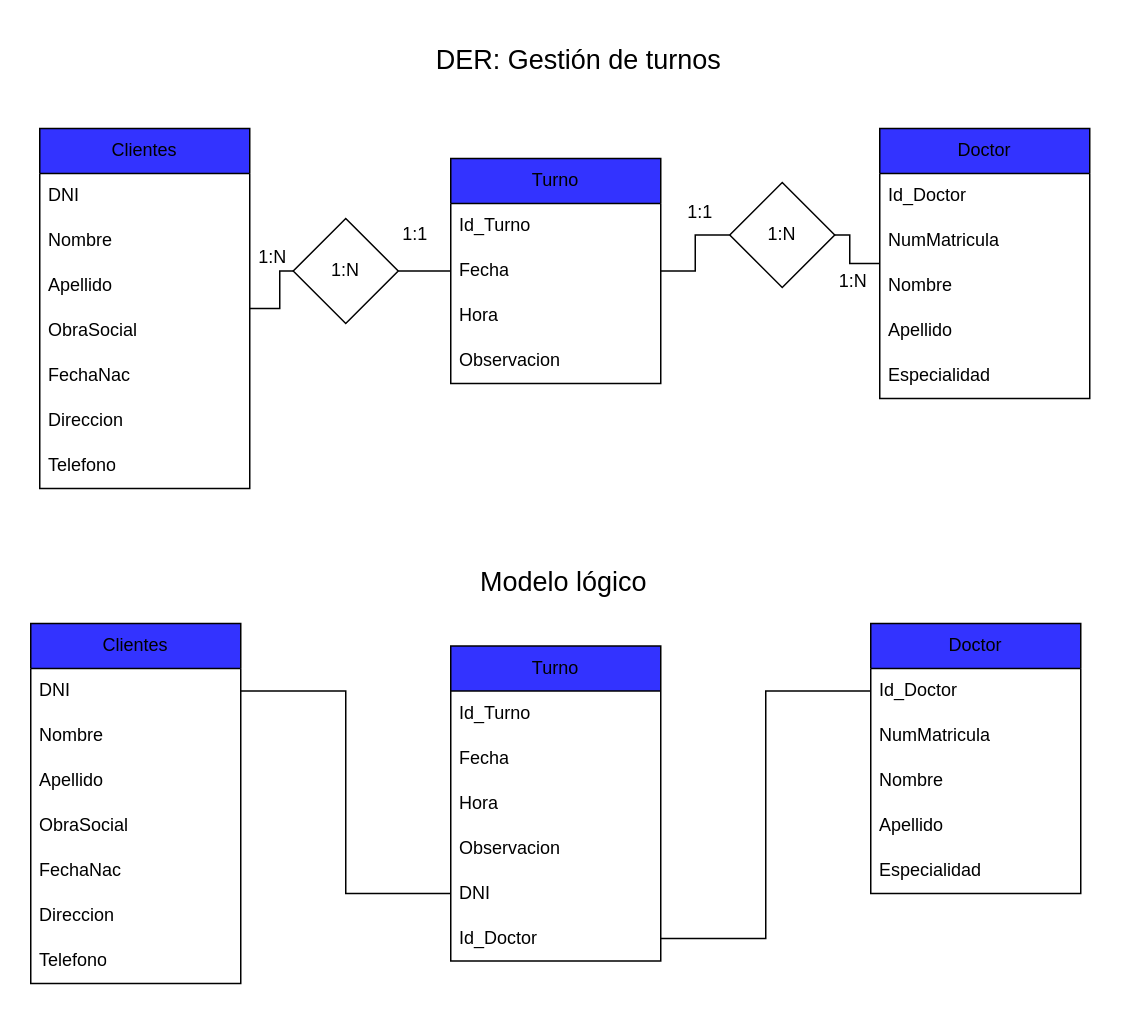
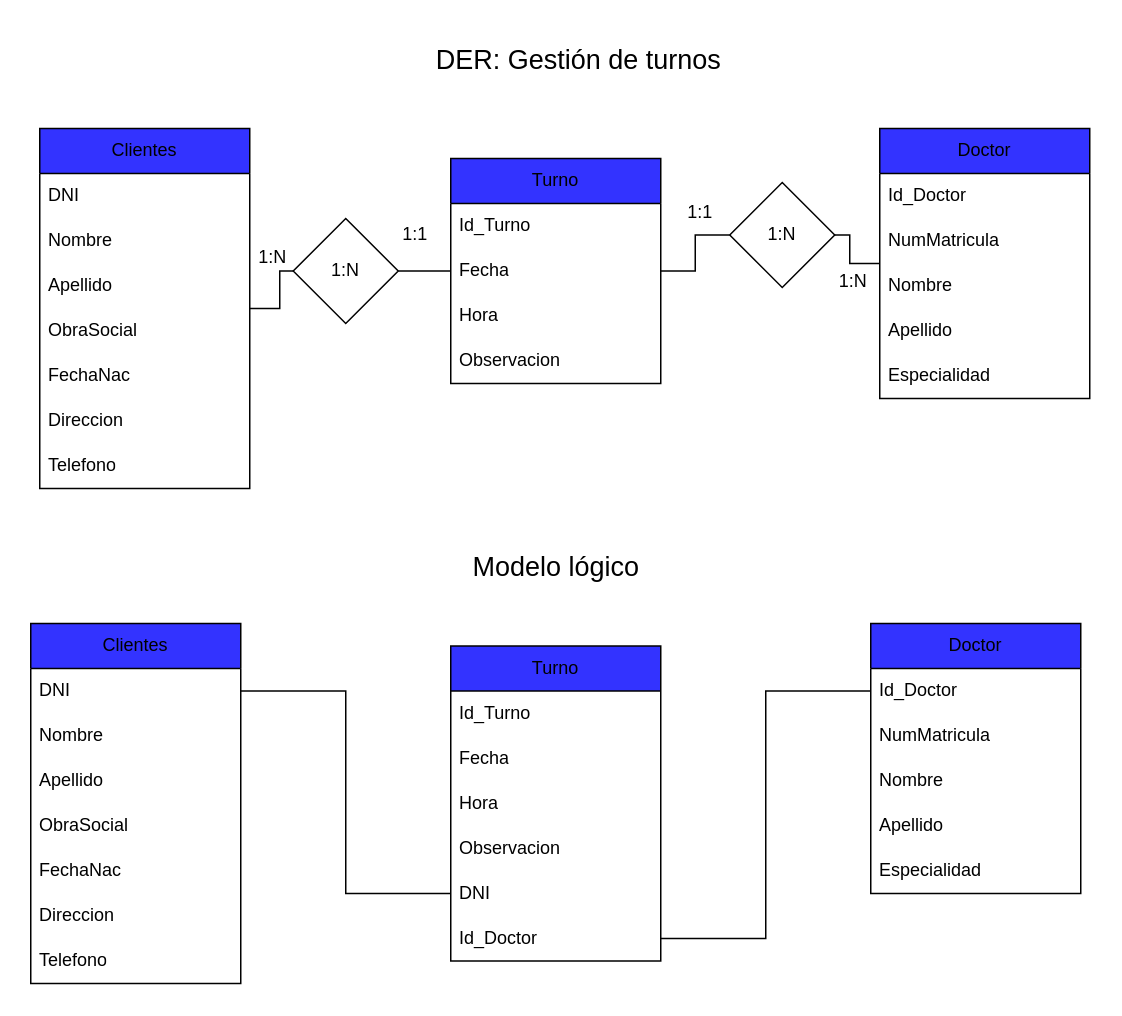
node "Modelo lógico": moved (563, 583) -> (556, 568)
